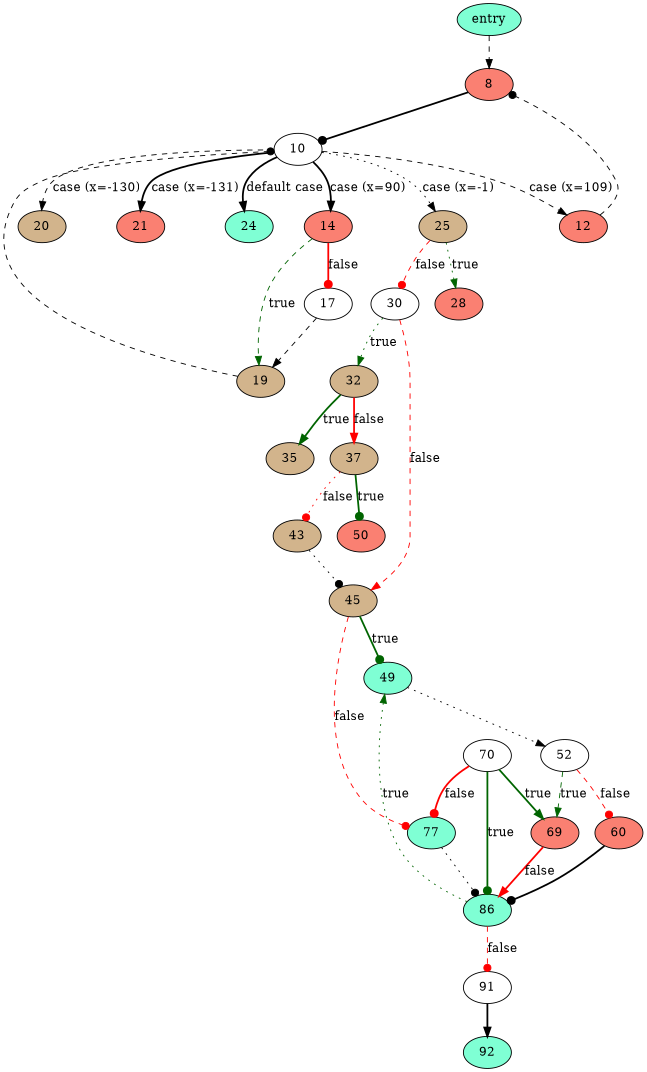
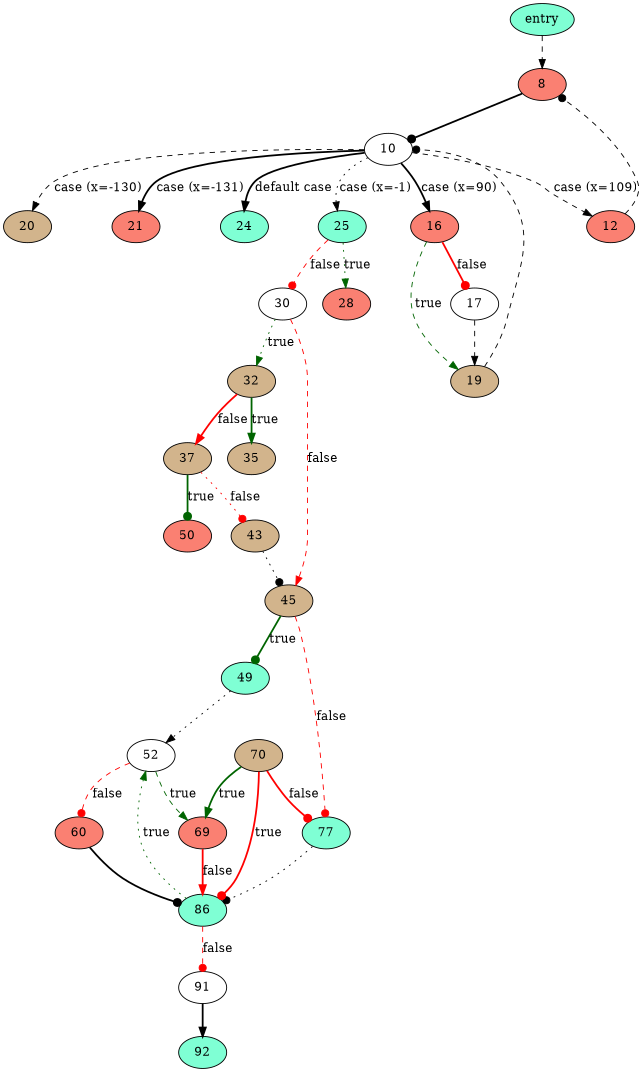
node "14": label "14" -> "16"
node "25": fillcolor tan -> aquamarine
node "70": fillcolor white -> tan
edge "86" -> "49": now "86" -> "52"
edge "70" -> "86": color darkgreen -> red
